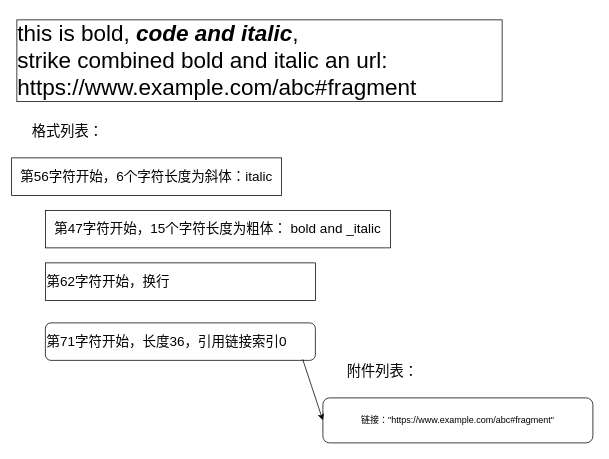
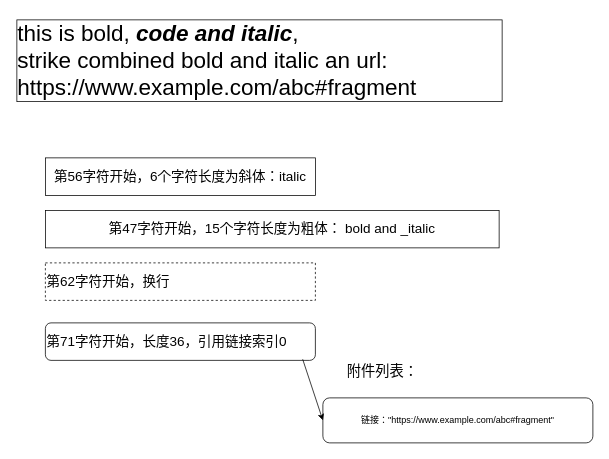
node "格式列表：": removed
node "第56字符开始，6个字符长度为斜体：italic": moved (147, 177) -> (180, 177)
node "第47字符开始，15个字符长度为粗体： bold and _italic": size 345x38 -> 454x38
node "第62字符开始，换行": style solid -> dashed
